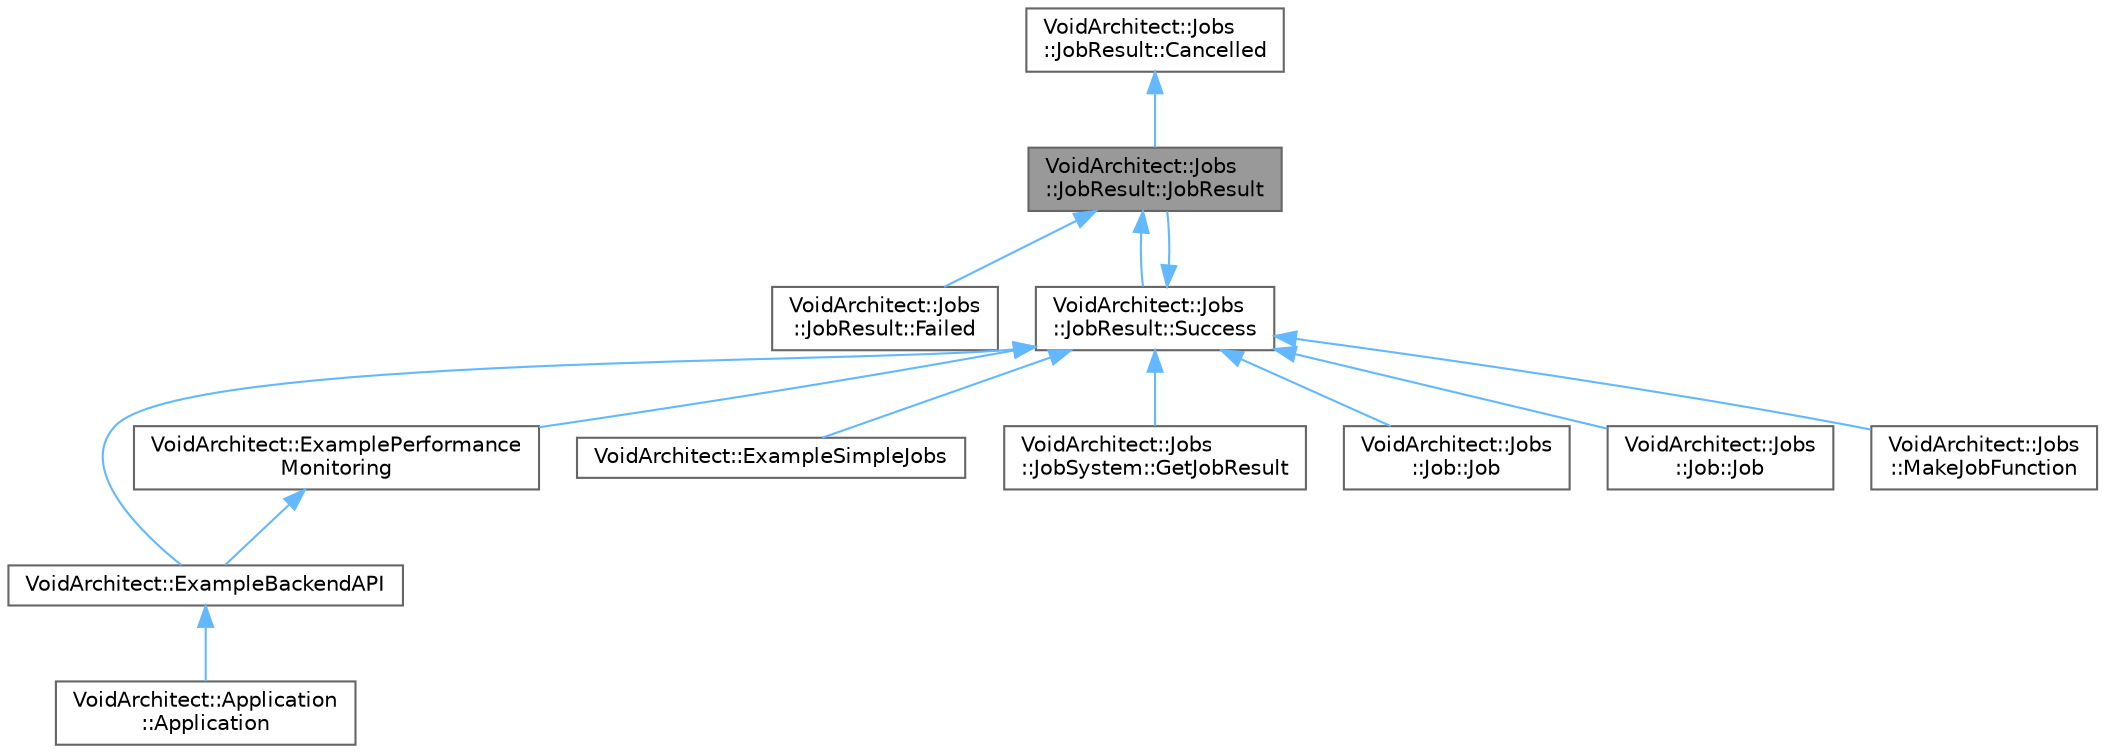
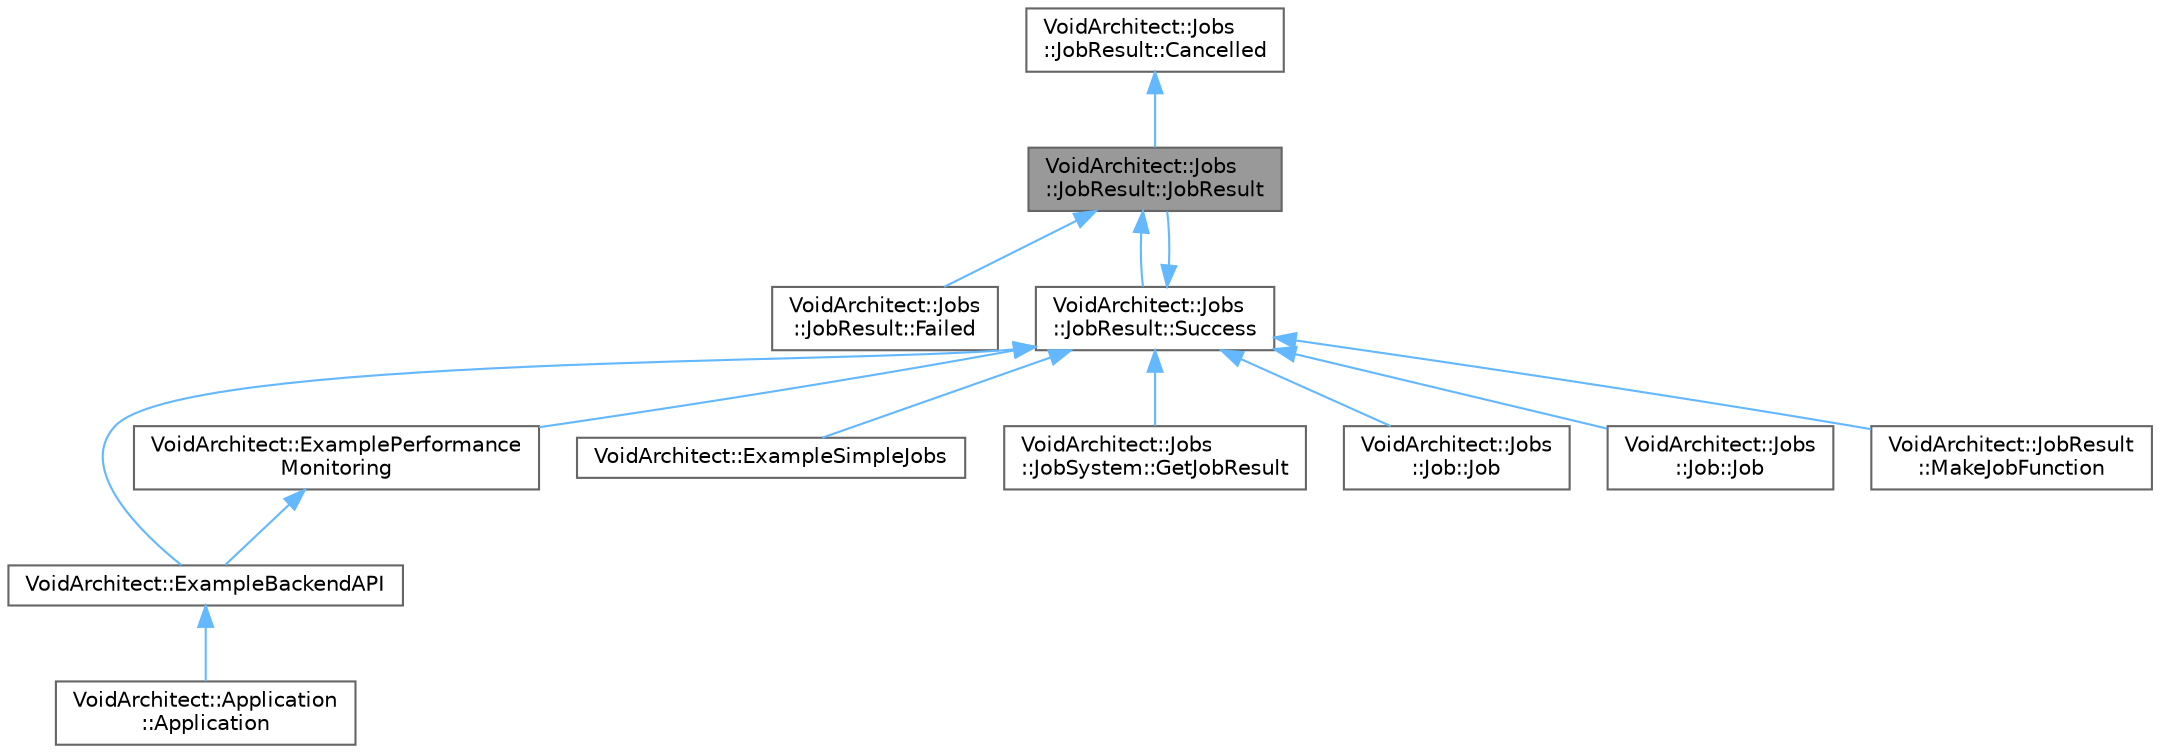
node "VoidArchitect::Jobs ::MakeJobFunction": label "VoidArchitect::Jobs ::MakeJobFunction" -> "VoidArchitect::JobResult ::MakeJobFunction"
